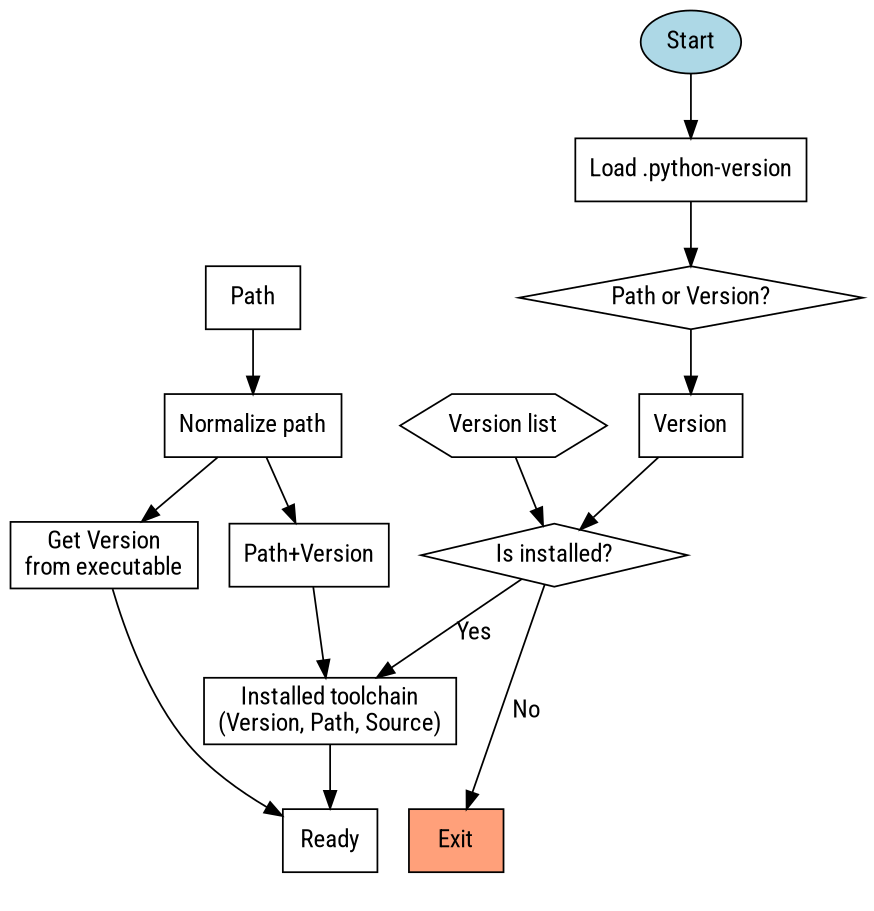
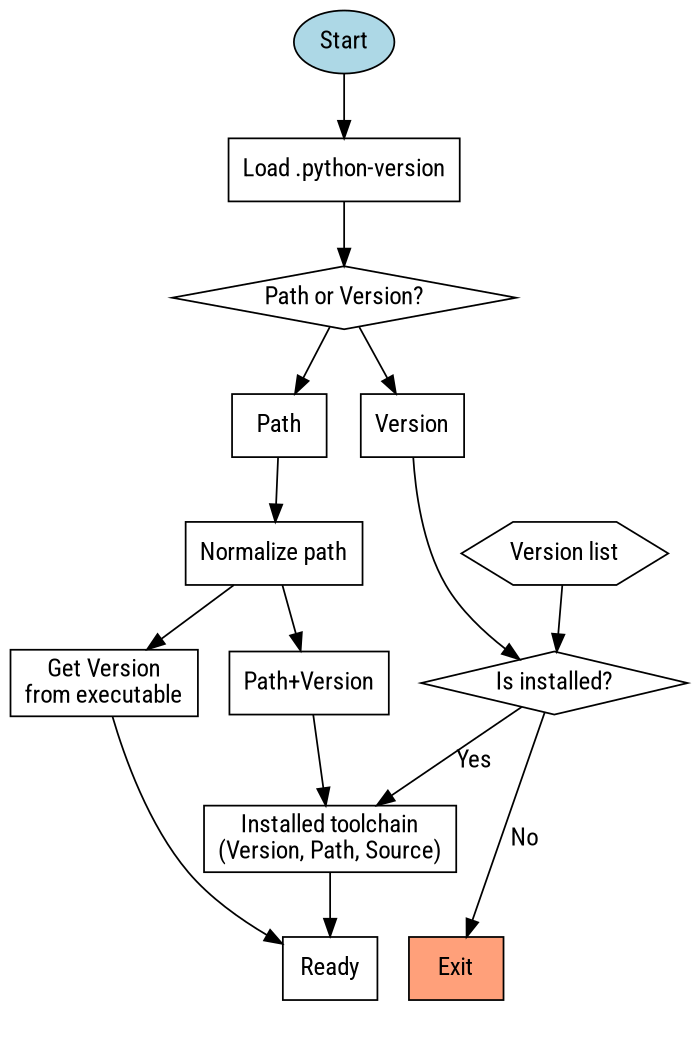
edge "Path or Version?" -> "Path": added
